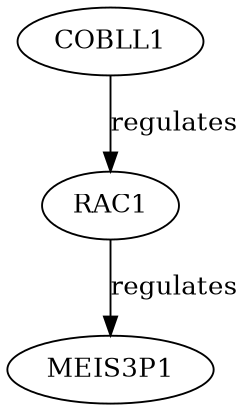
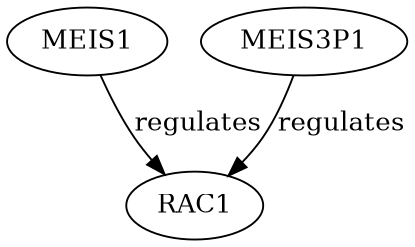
node "COBLL1": label "COBLL1" -> "MEIS1"
edge "RAC1" -> "MEIS3P1": reversed
